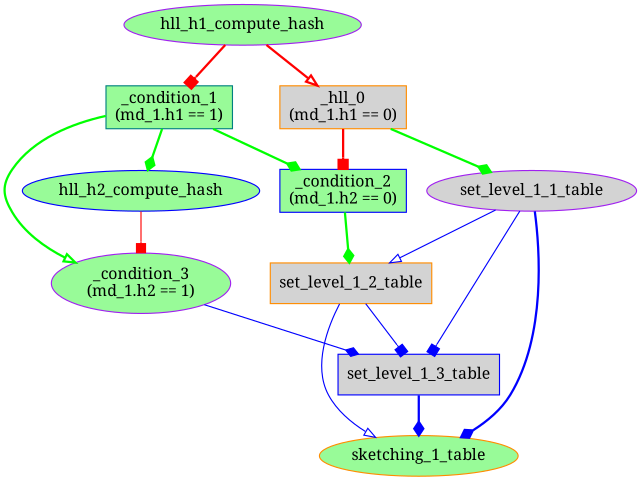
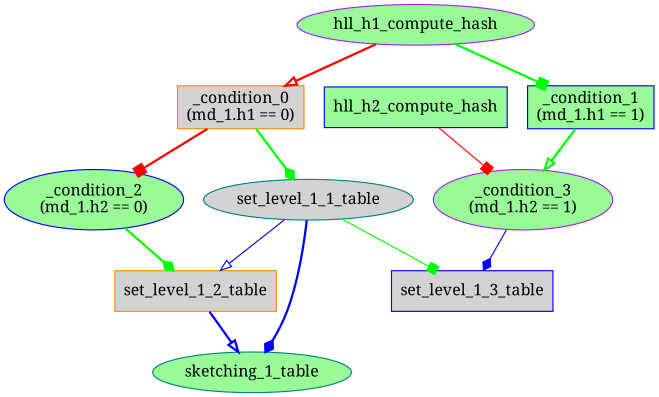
edge "hll_h1_compute_hash" -> "_condition_1 (md_1.h1 == 1)": color red -> green
node "_condition_1 (md_1.h1 == 1)": color teal -> blue
node "_hll_0 (md_1.h1 == 0)": label "_hll_0 (md_1.h1 == 0)" -> "_condition_0 (md_1.h1 == 0)"
edge "_condition_1 (md_1.h1 == 1)" -> "hll_h2_compute_hash": removed
edge "_condition_1 (md_1.h1 == 1)" -> "_condition_2 (md_1.h2 == 0)": removed
node "hll_h2_compute_hash": shape ellipse -> box
node "_condition_2 (md_1.h2 == 0)": shape box -> ellipse
node "set_level_1_1_table": color purple -> teal
edge "set_level_1_1_table" -> "set_level_1_3_table": color blue -> green
edge "set_level_1_2_table" -> "set_level_1_3_table": removed
edge "set_level_1_2_table" -> "sketching_1_table": style solid -> bold
edge "set_level_1_3_table" -> "sketching_1_table": removed
node "sketching_1_table": color darkorange -> teal
